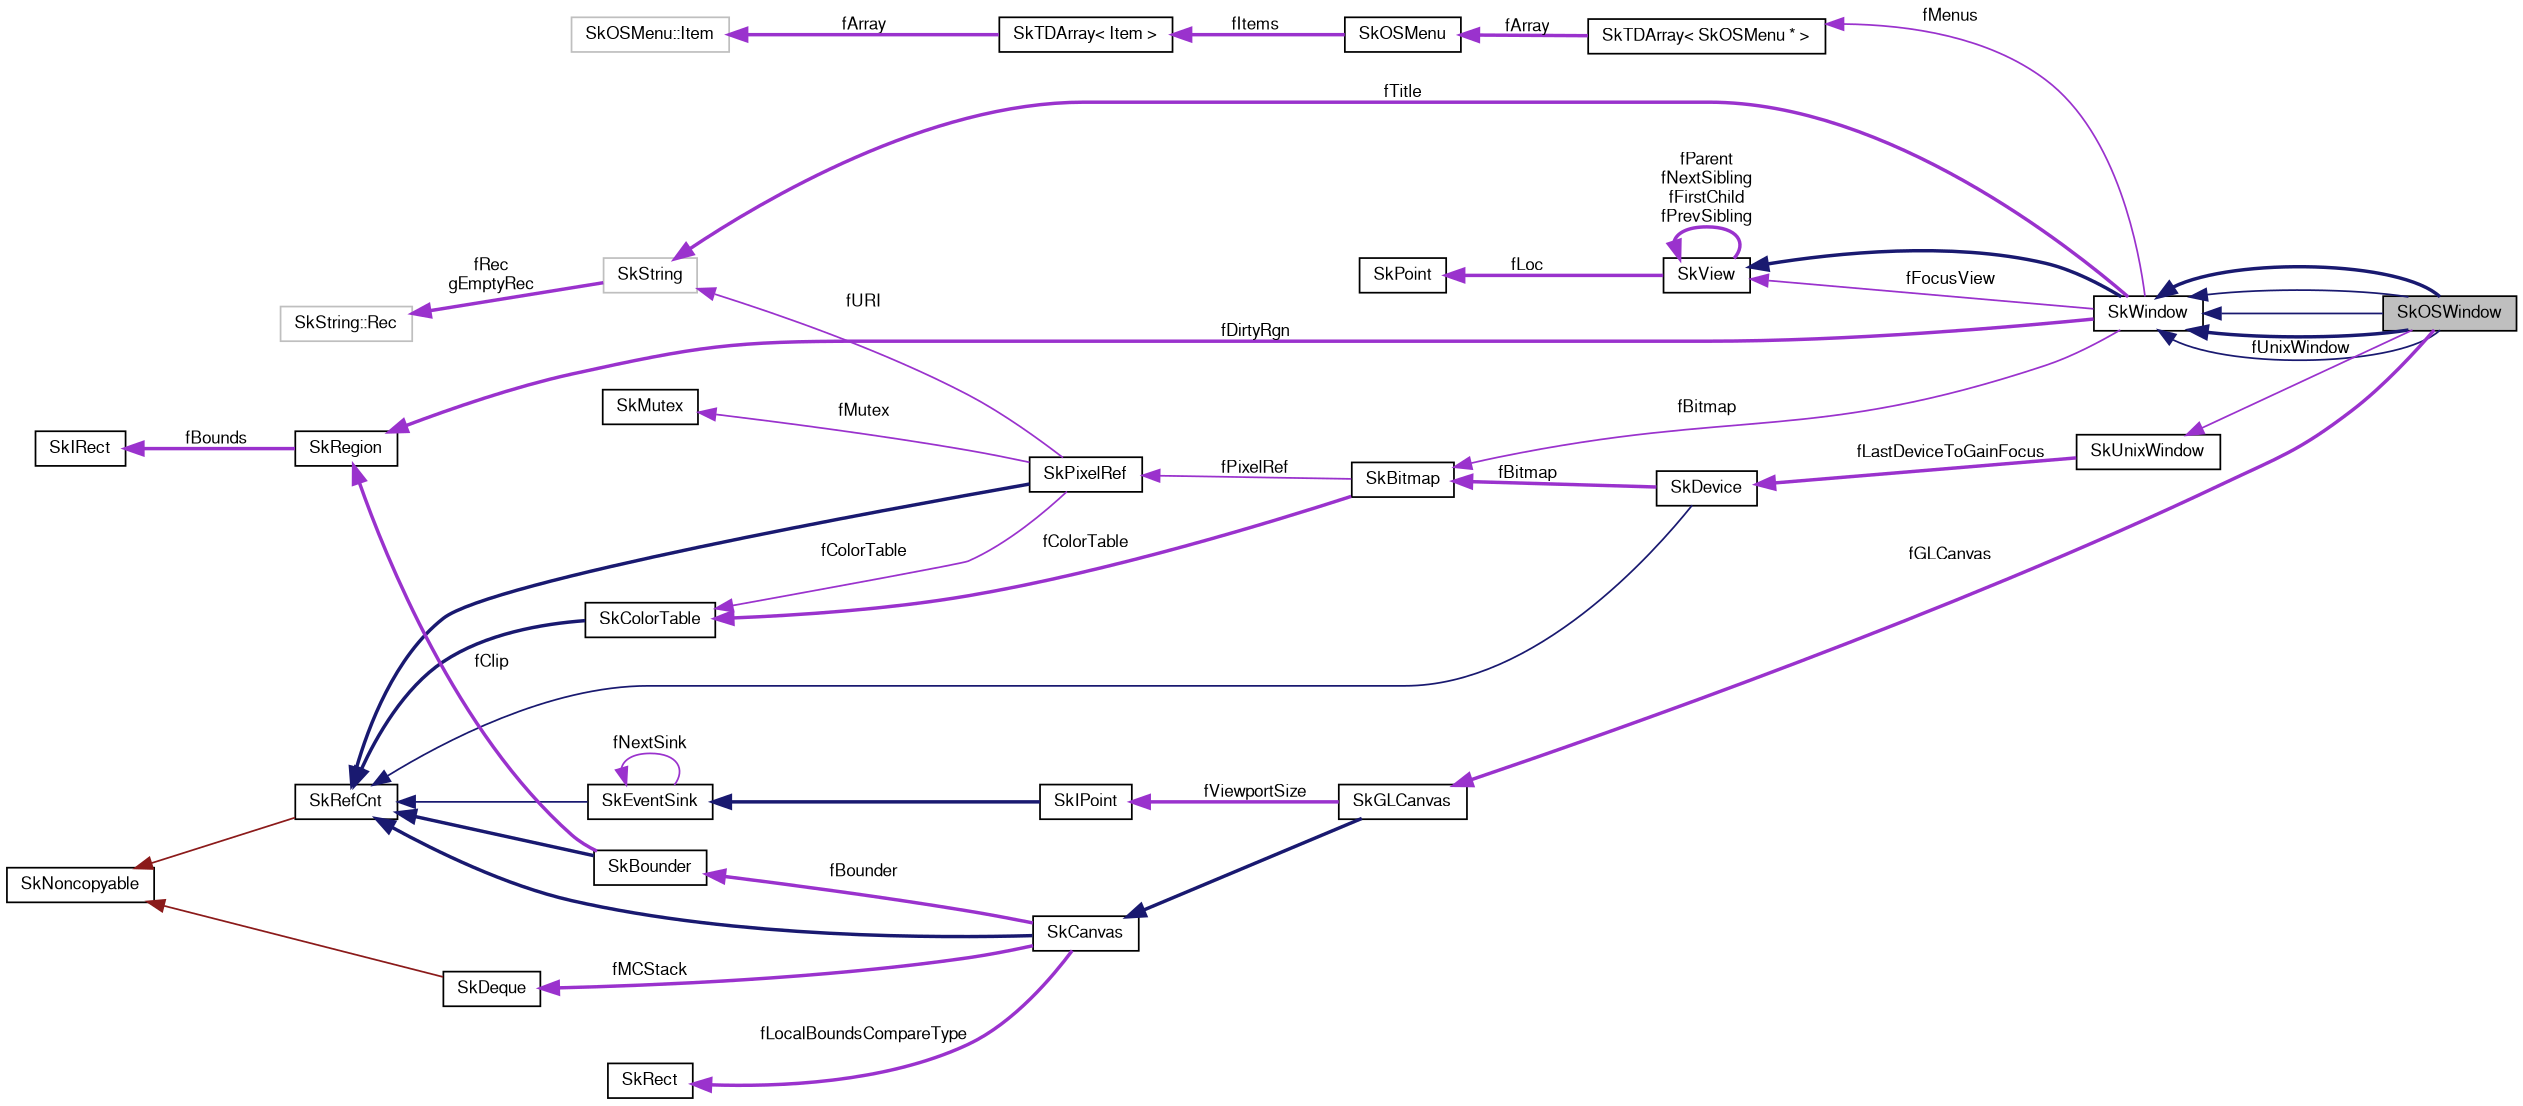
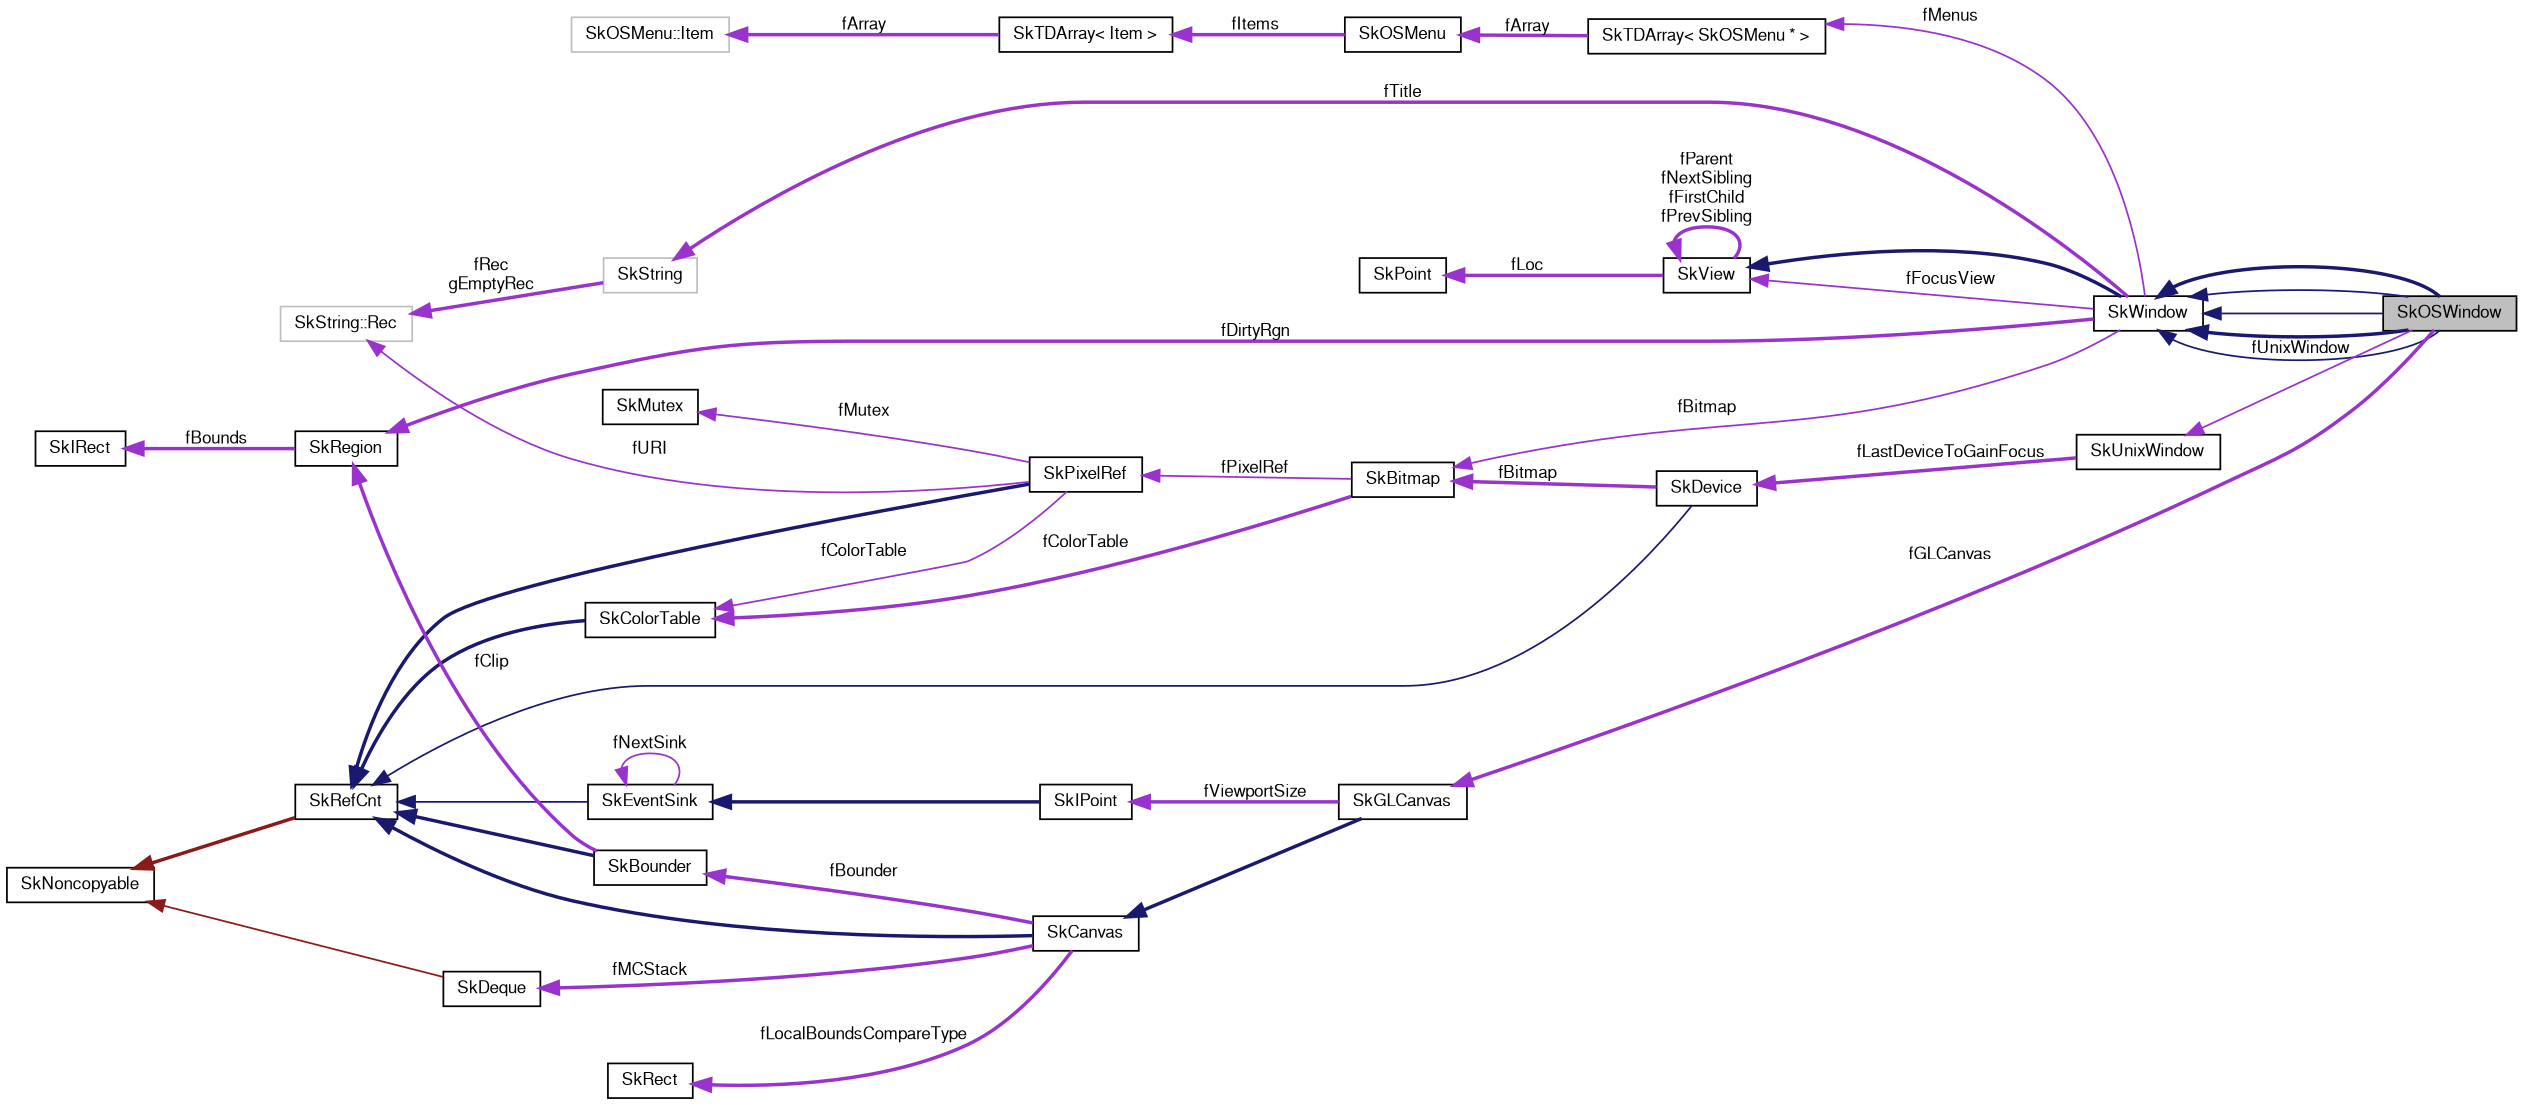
edge "SkPixelRef" -> "SkString": now "SkPixelRef" -> "SkString::Rec"
edge "SkRefCnt" -> "SkNoncopyable": style solid -> bold
